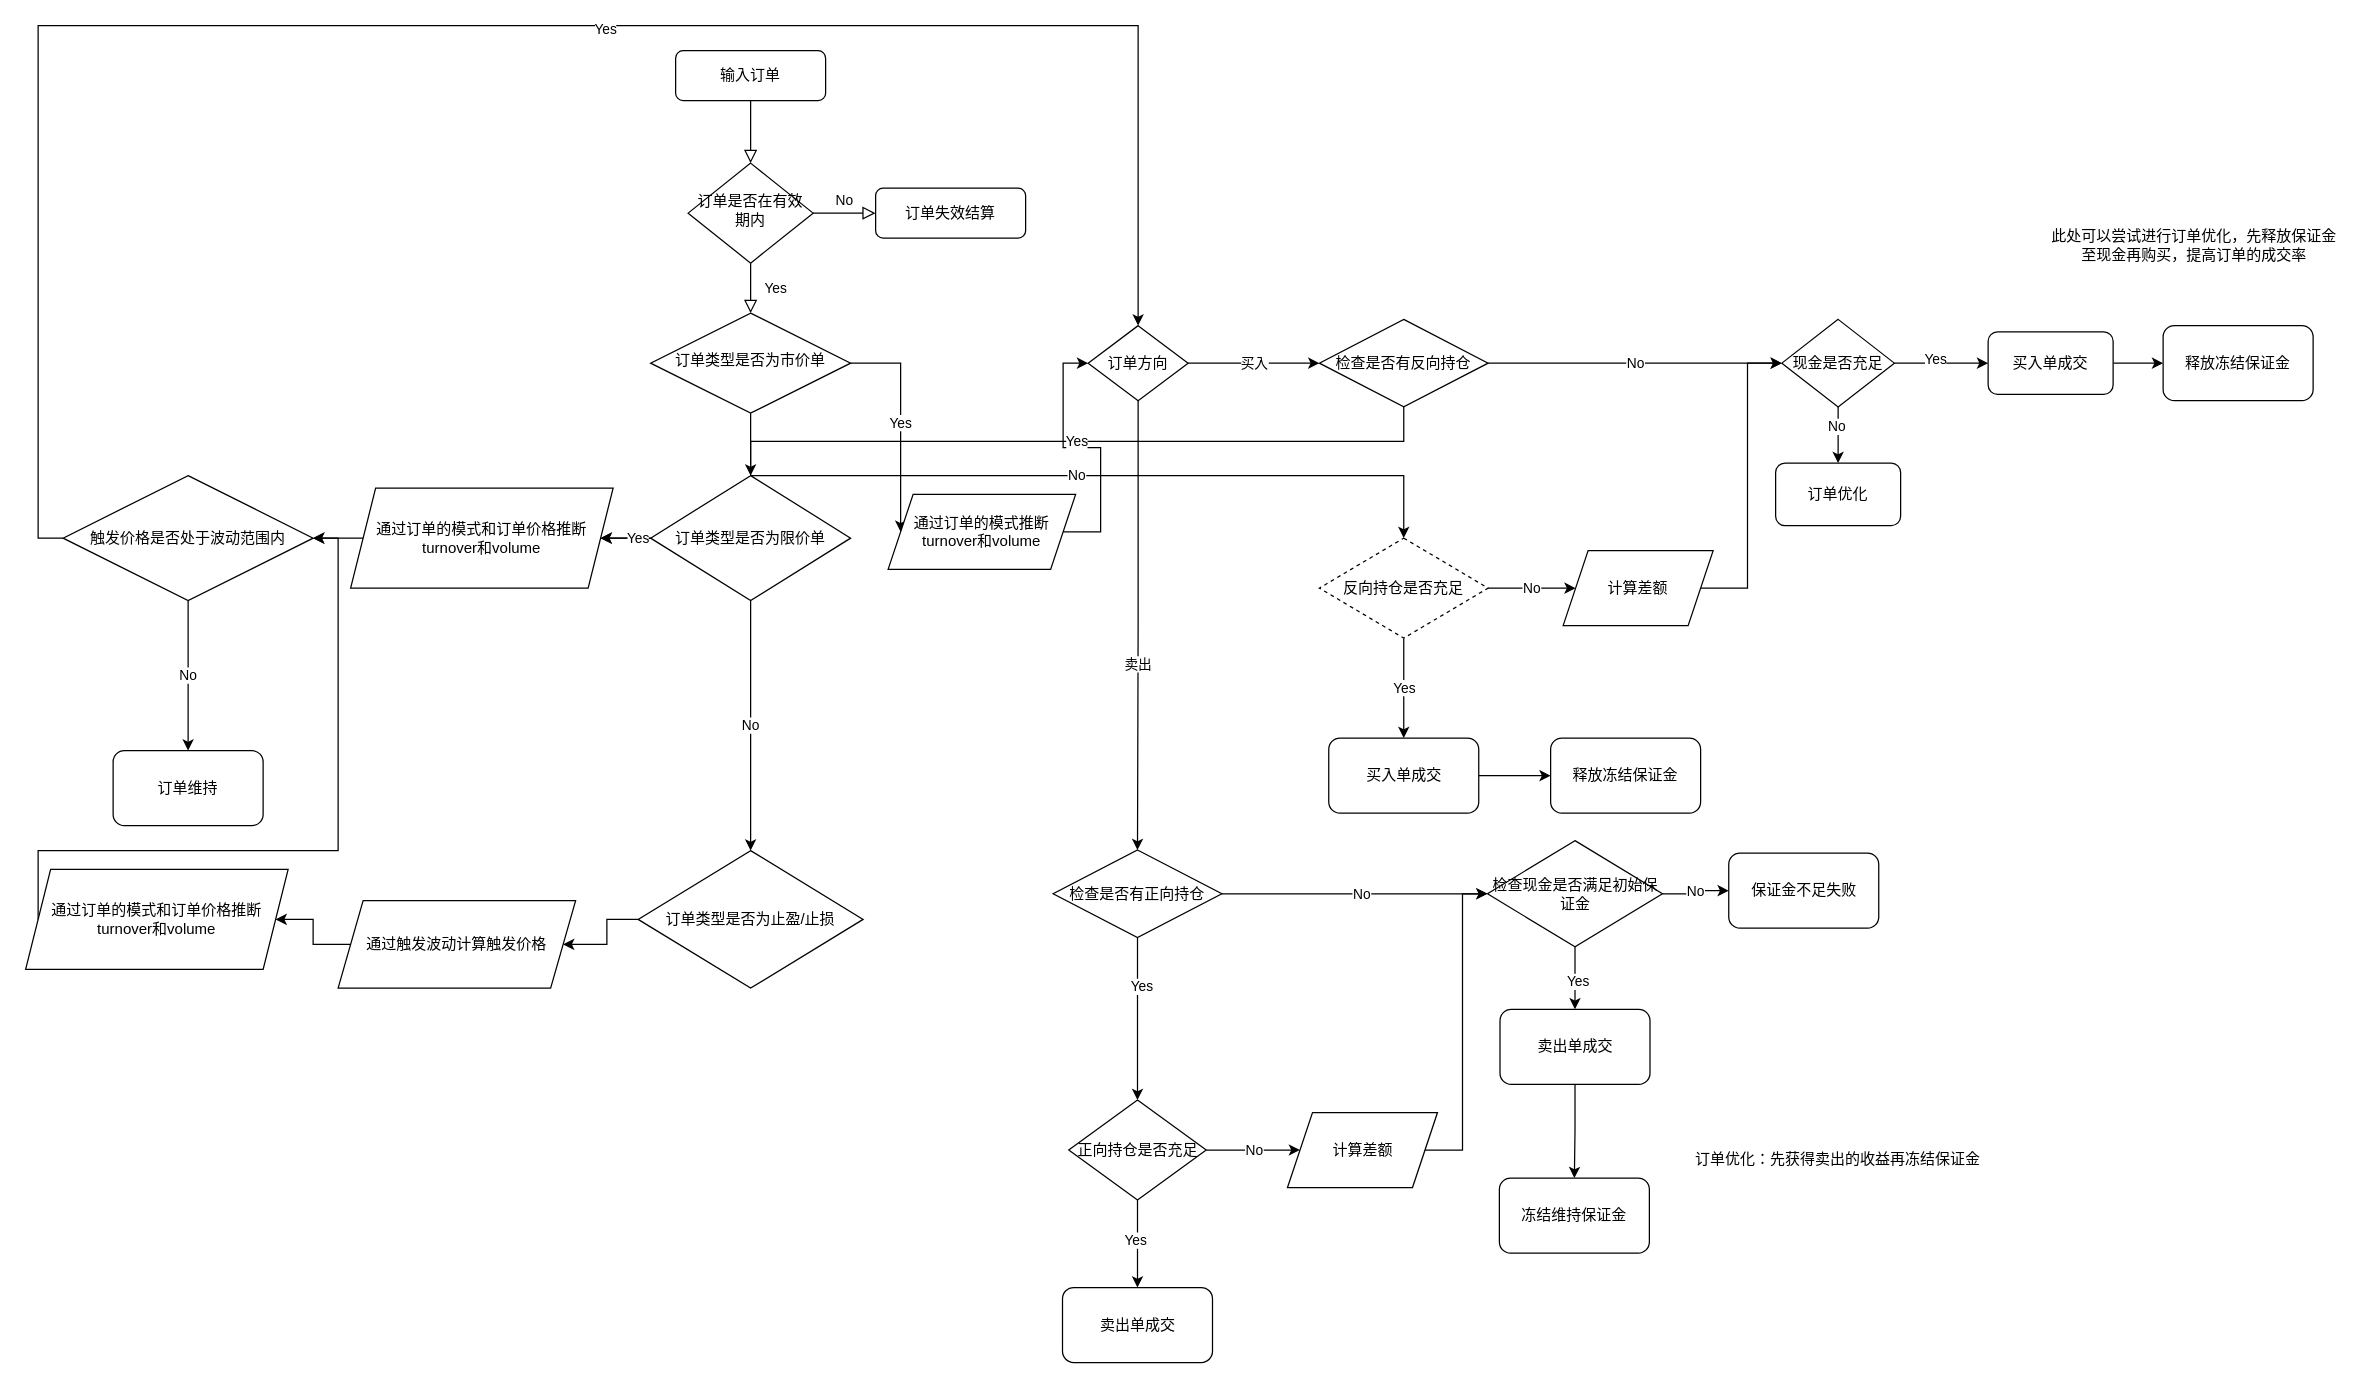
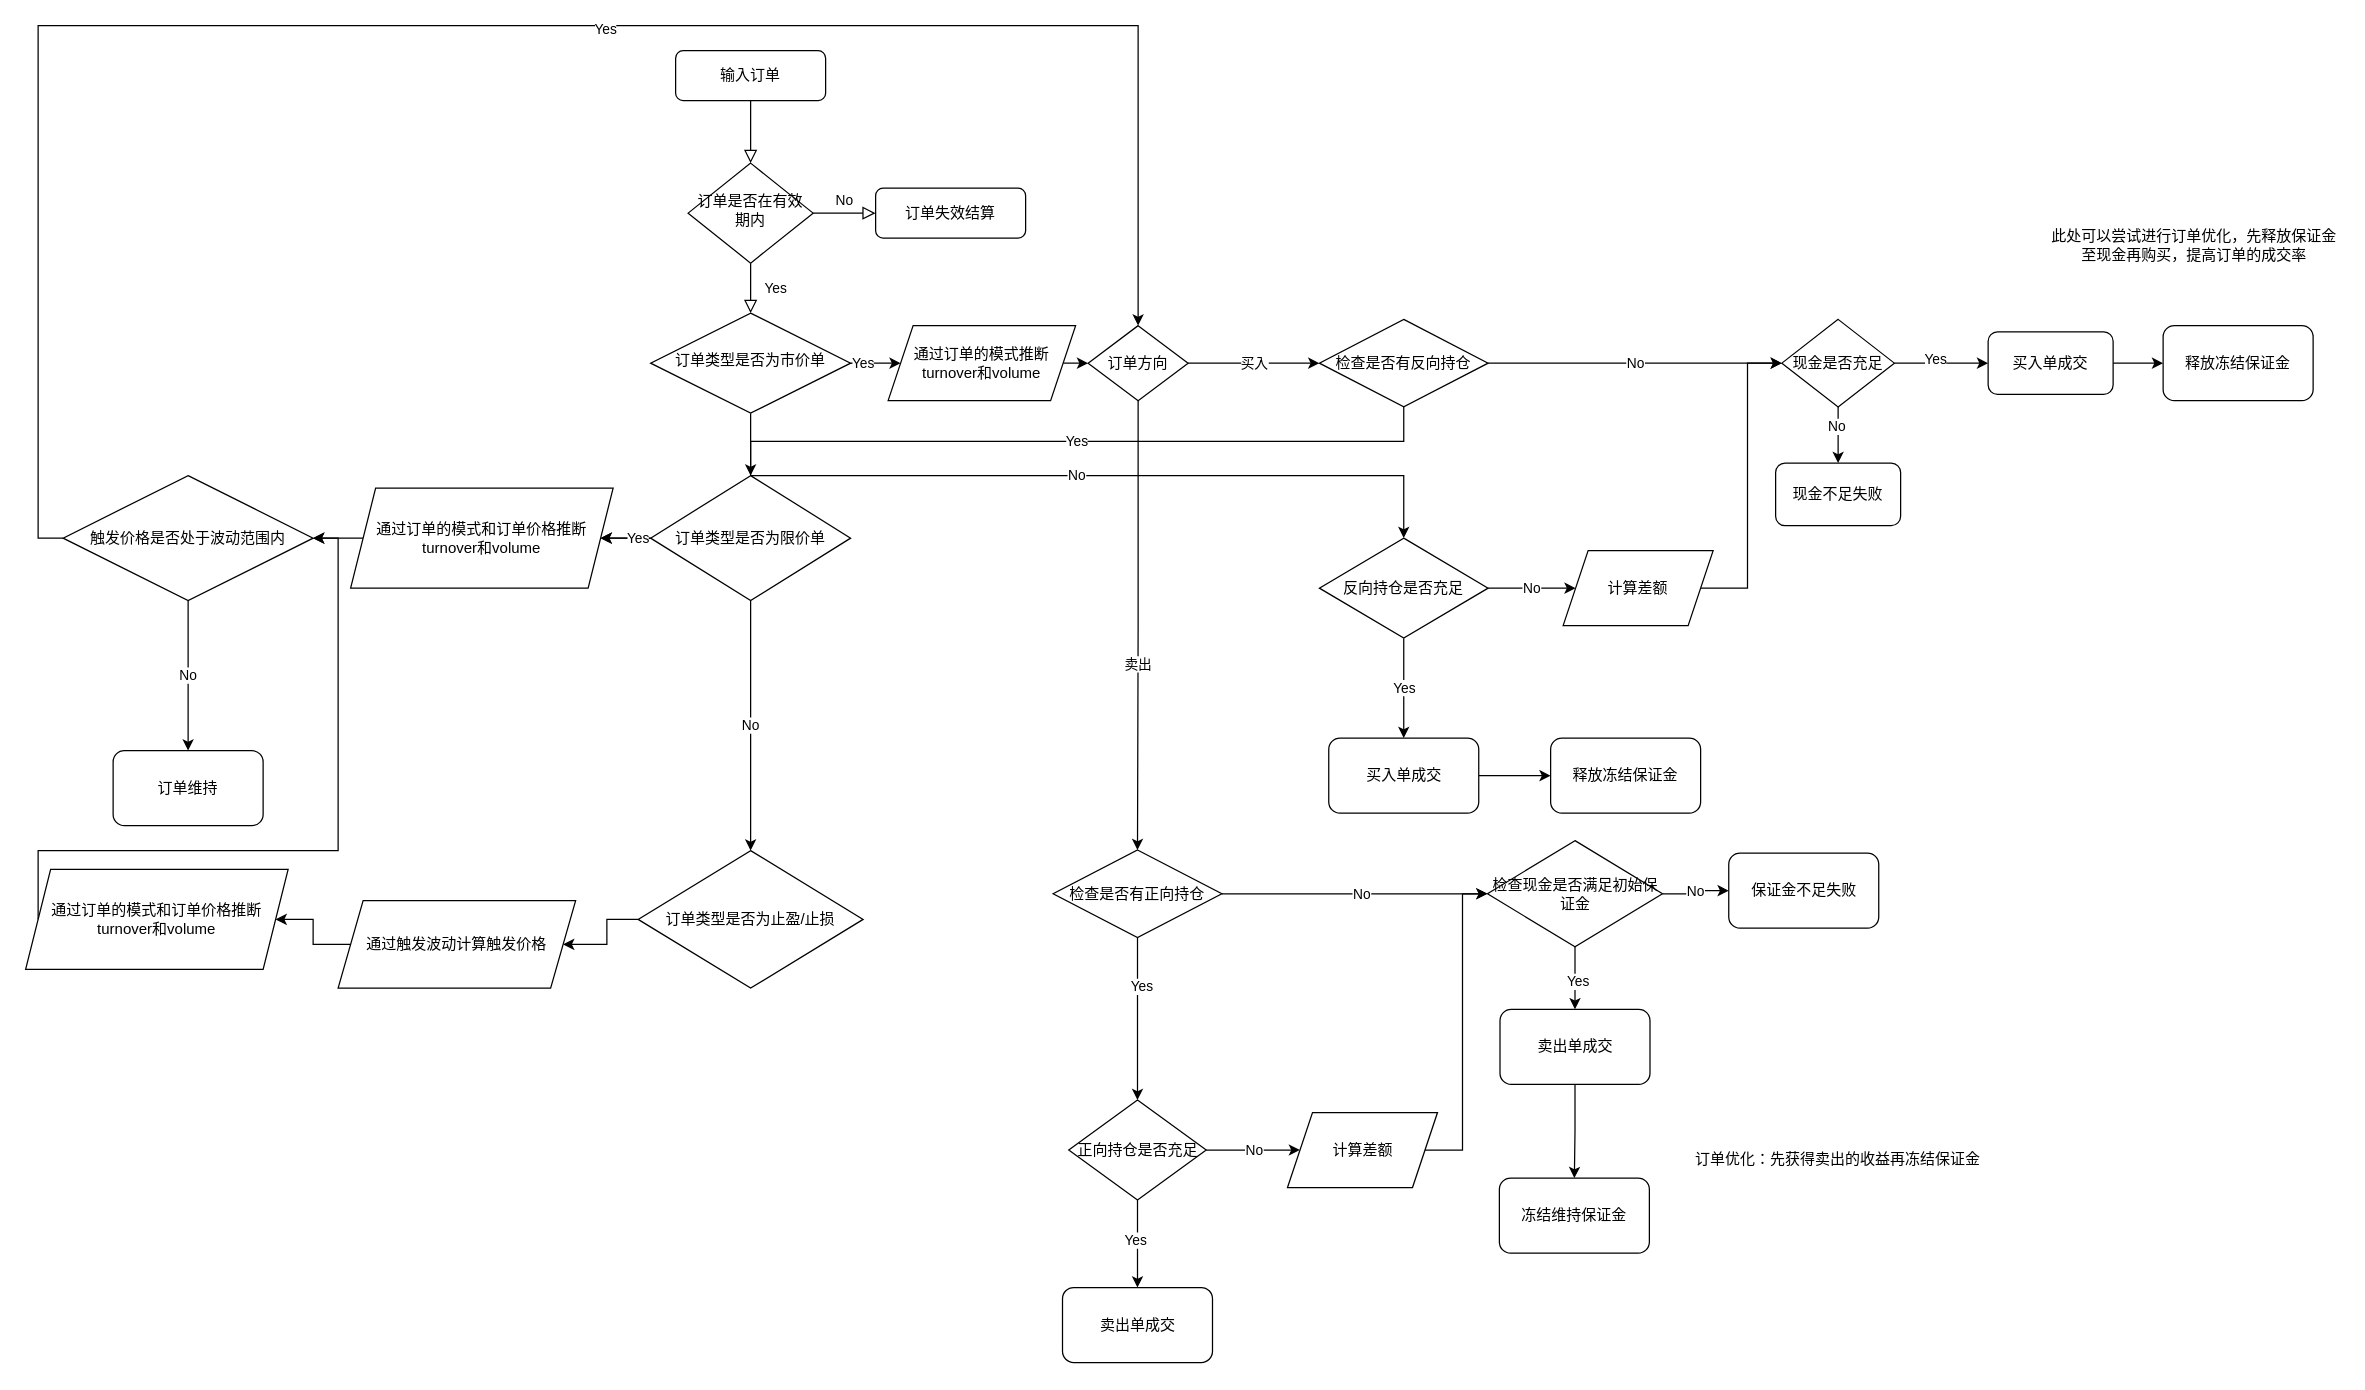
node "订单优化": label "订单优化" -> "现金不足失败"
node "通过订单的模式推断turnover和volume": moved (982, 532) -> (982, 363)
node "反向持仓是否充足": style dashed -> solid
